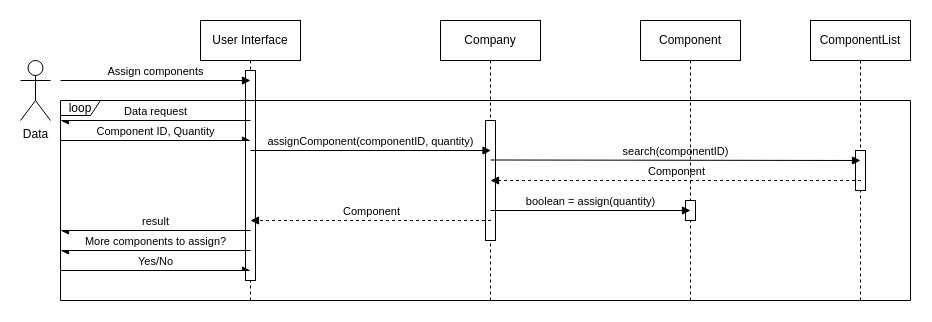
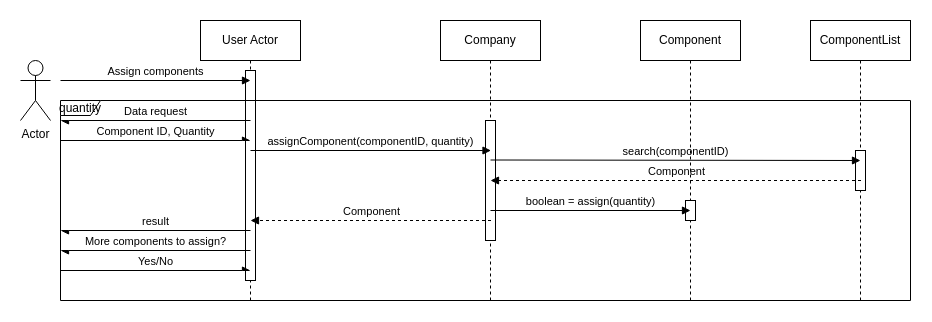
node "User Interface": label "User Interface" -> "User Actor"
node "loop": label "loop" -> "quantity"
node "Data": label "Data" -> "Actor"
